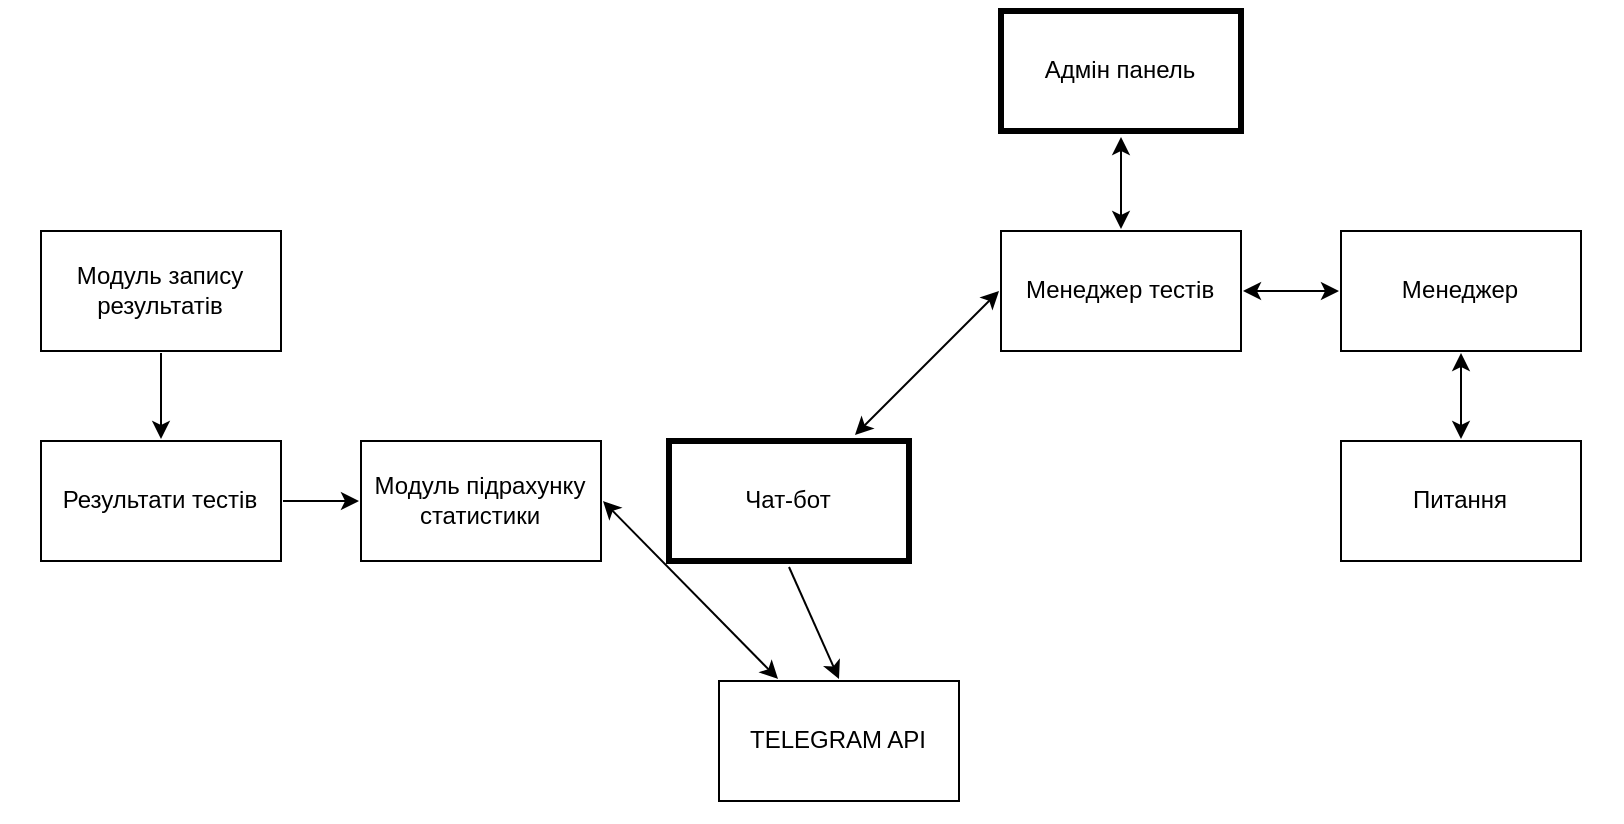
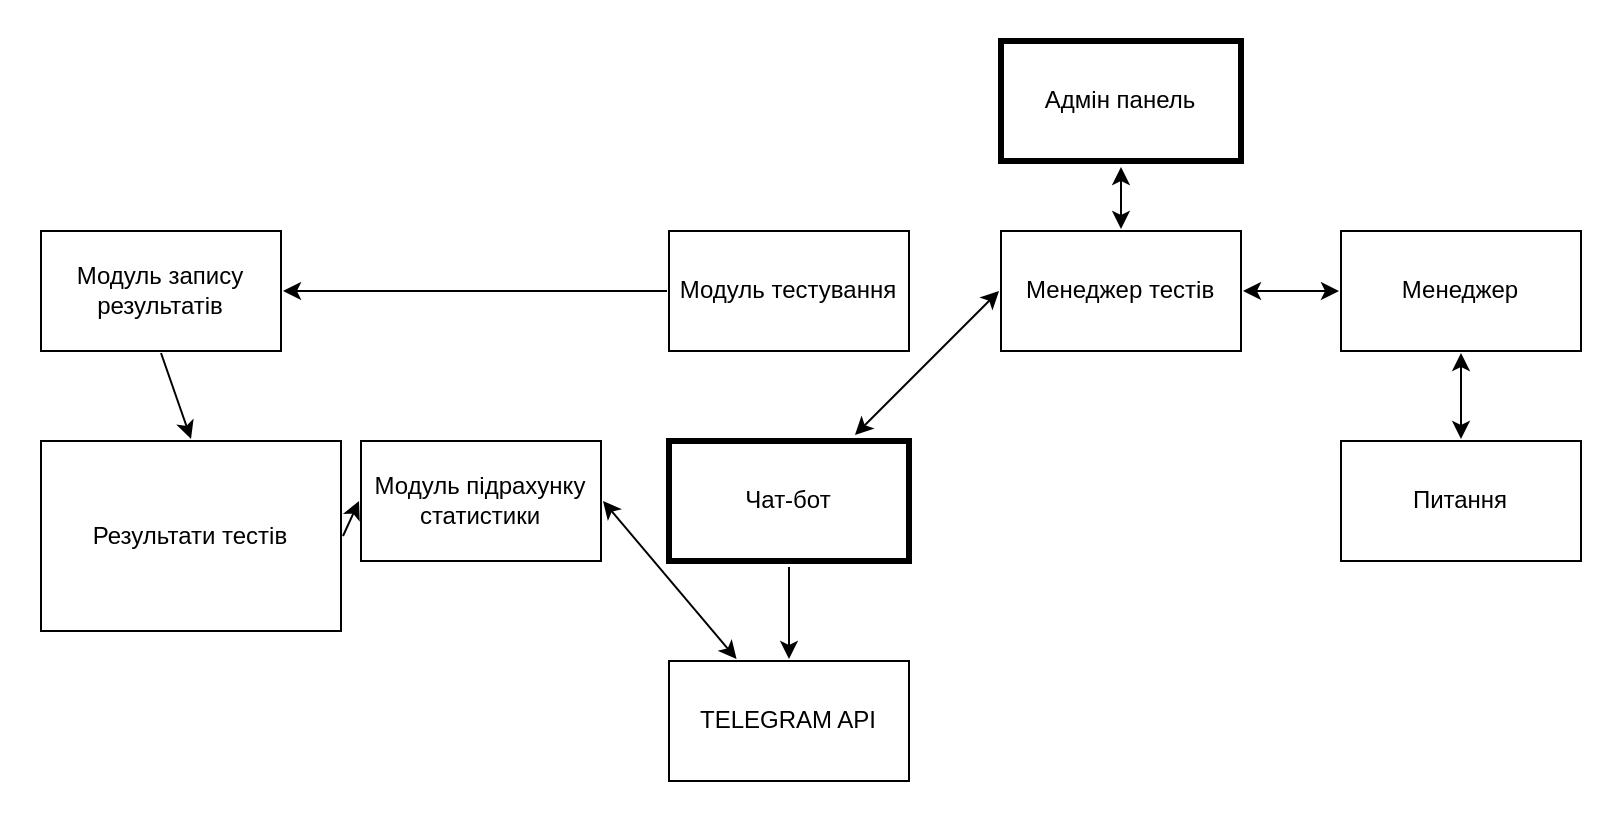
node "Адмін панель": moved (1121, 71) -> (1121, 101)
edge "Модуль тестування" -> "Модуль запису результатів": added
node "Модуль тестування": added
node "Результати тестів": size 240x120 -> 300x190
node "TELEGRAM API": moved (839, 741) -> (789, 721)
